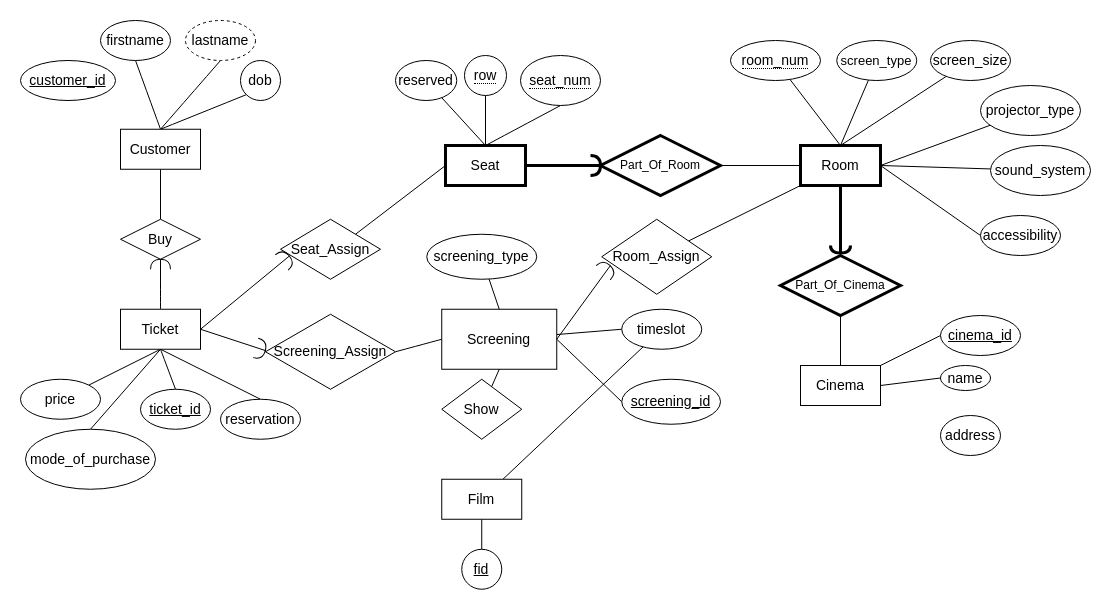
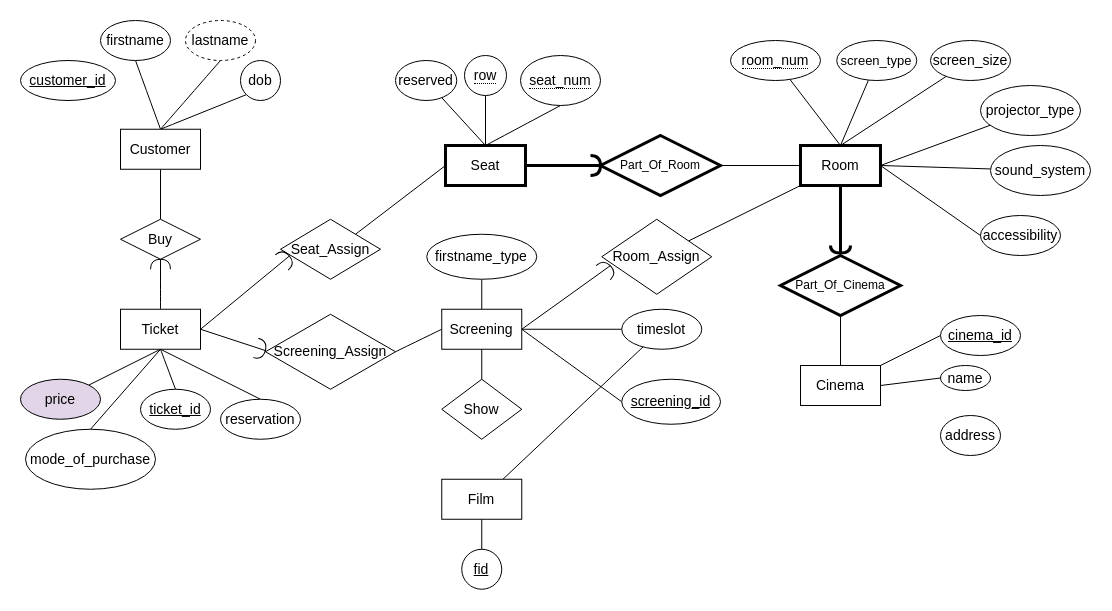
node "screening_type": label "screening_type" -> "firstname_type"
node "Screening": size 115x60 -> 80x40
node "price": fillcolor #ffffff -> #e1d5e7
